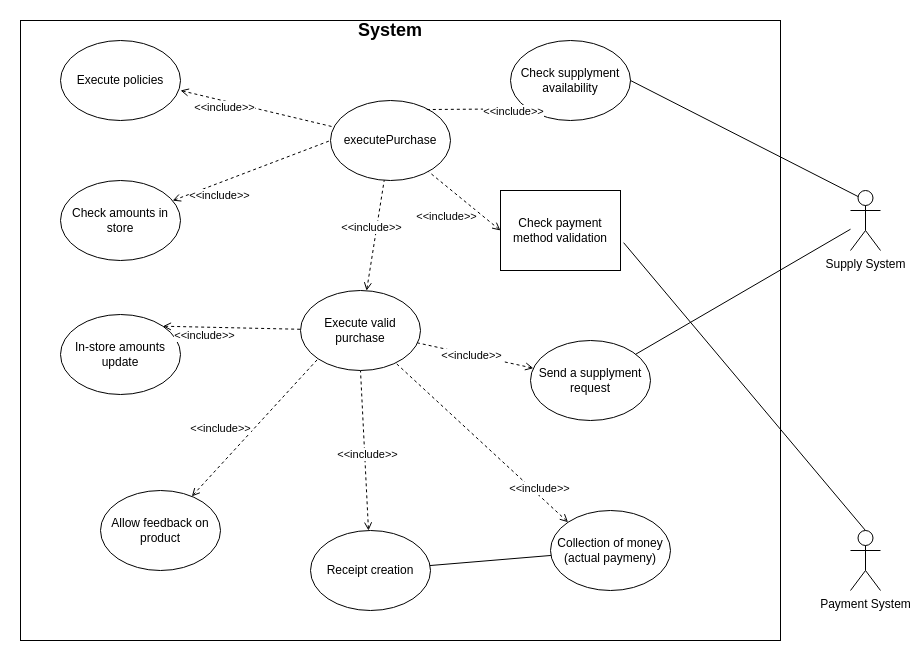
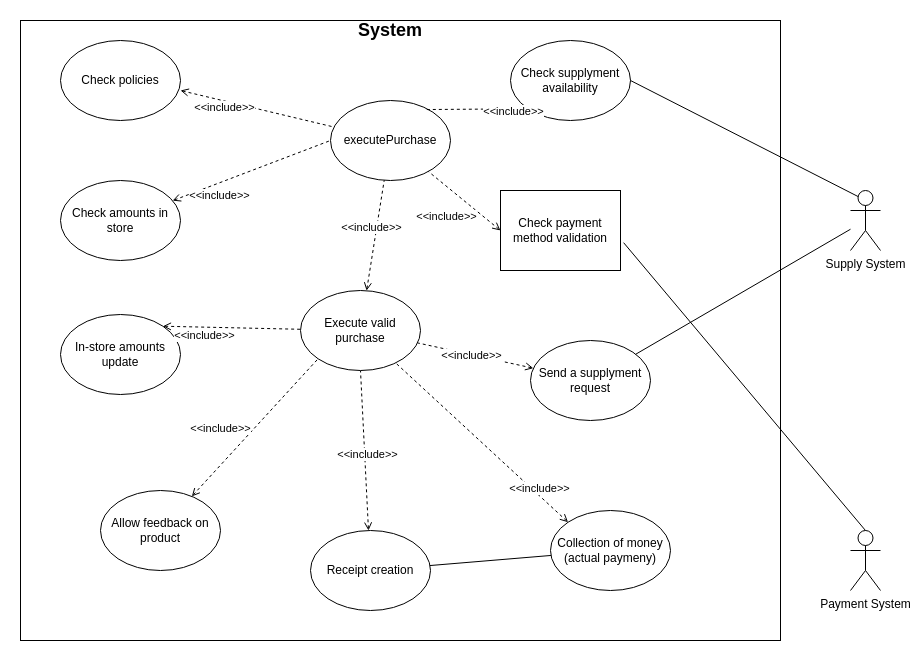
node "Execute policies": label "Execute policies" -> "Check policies"
